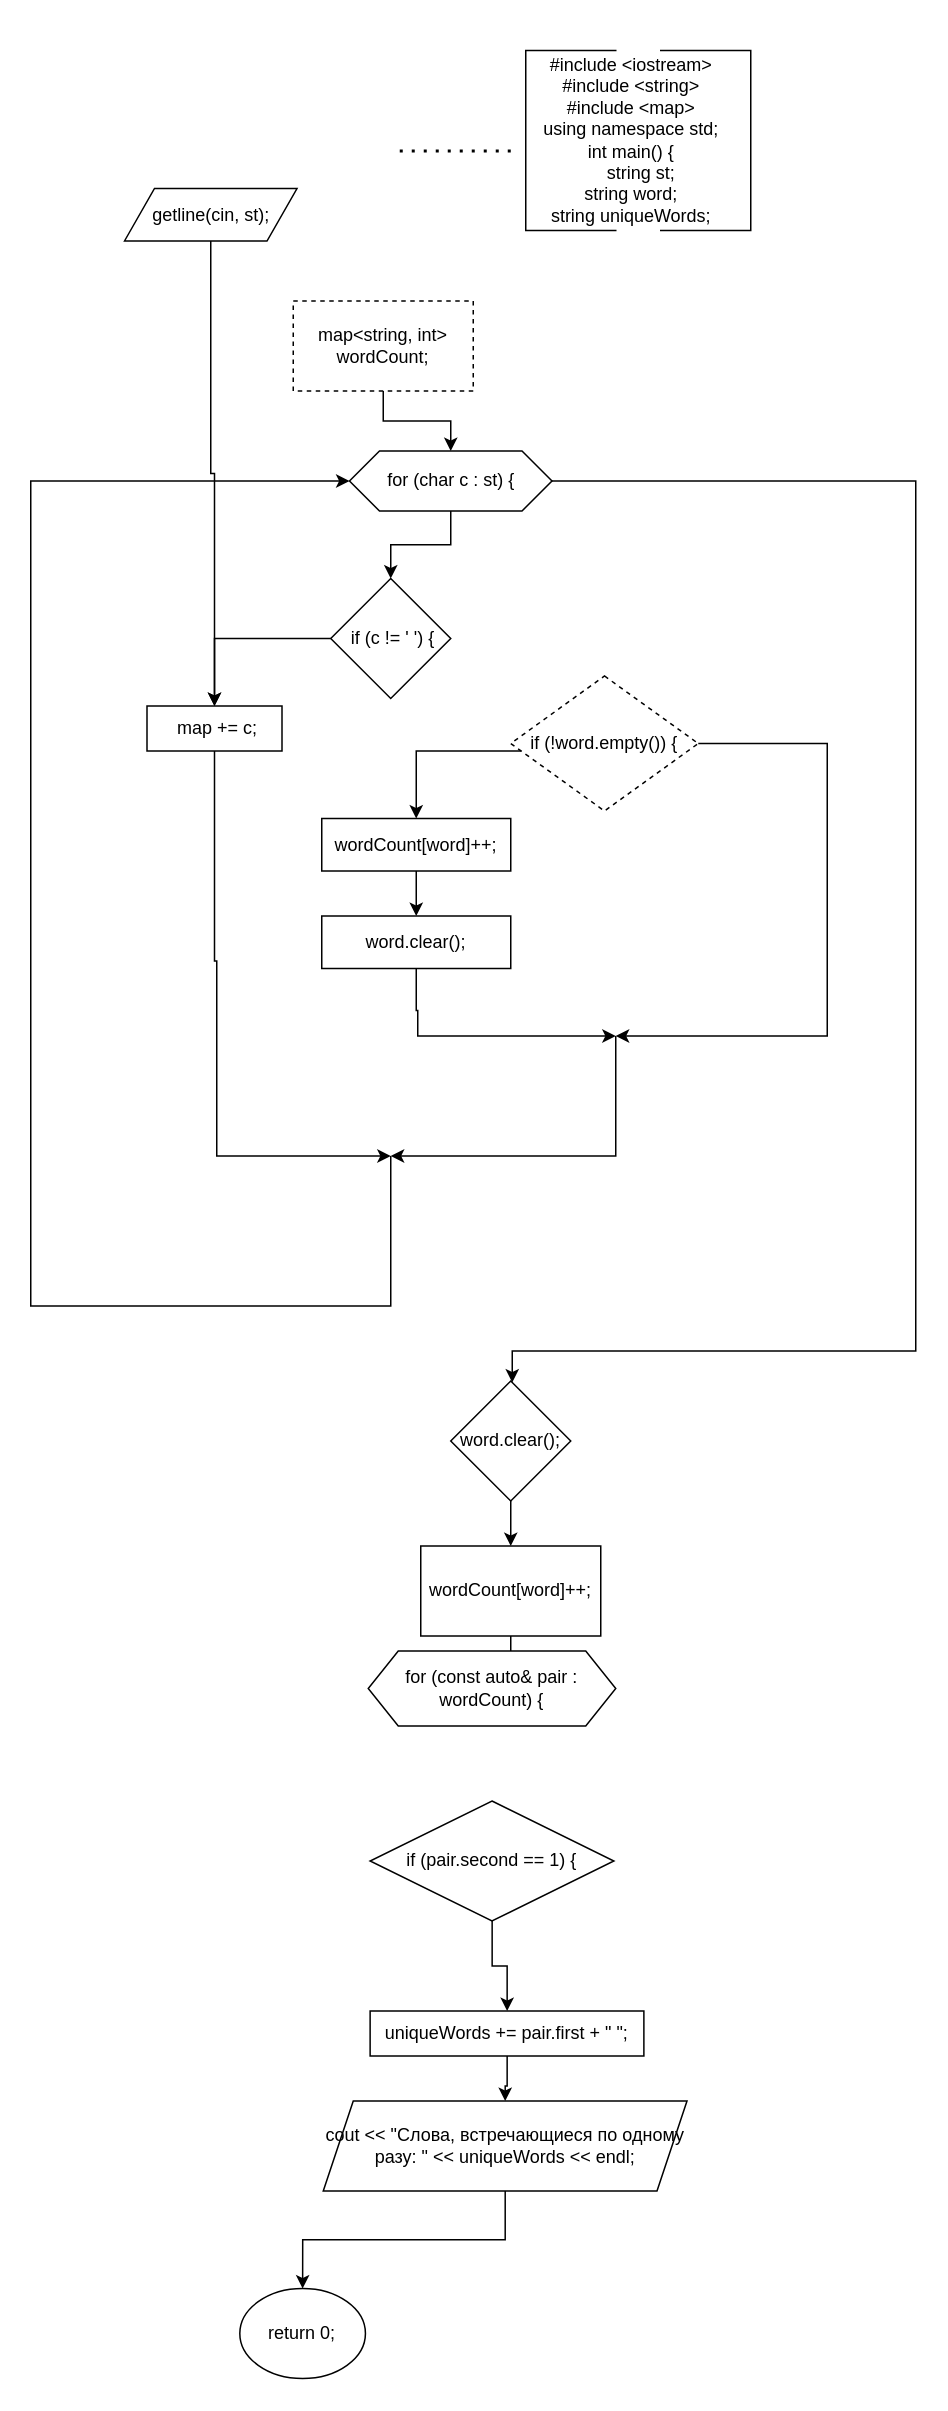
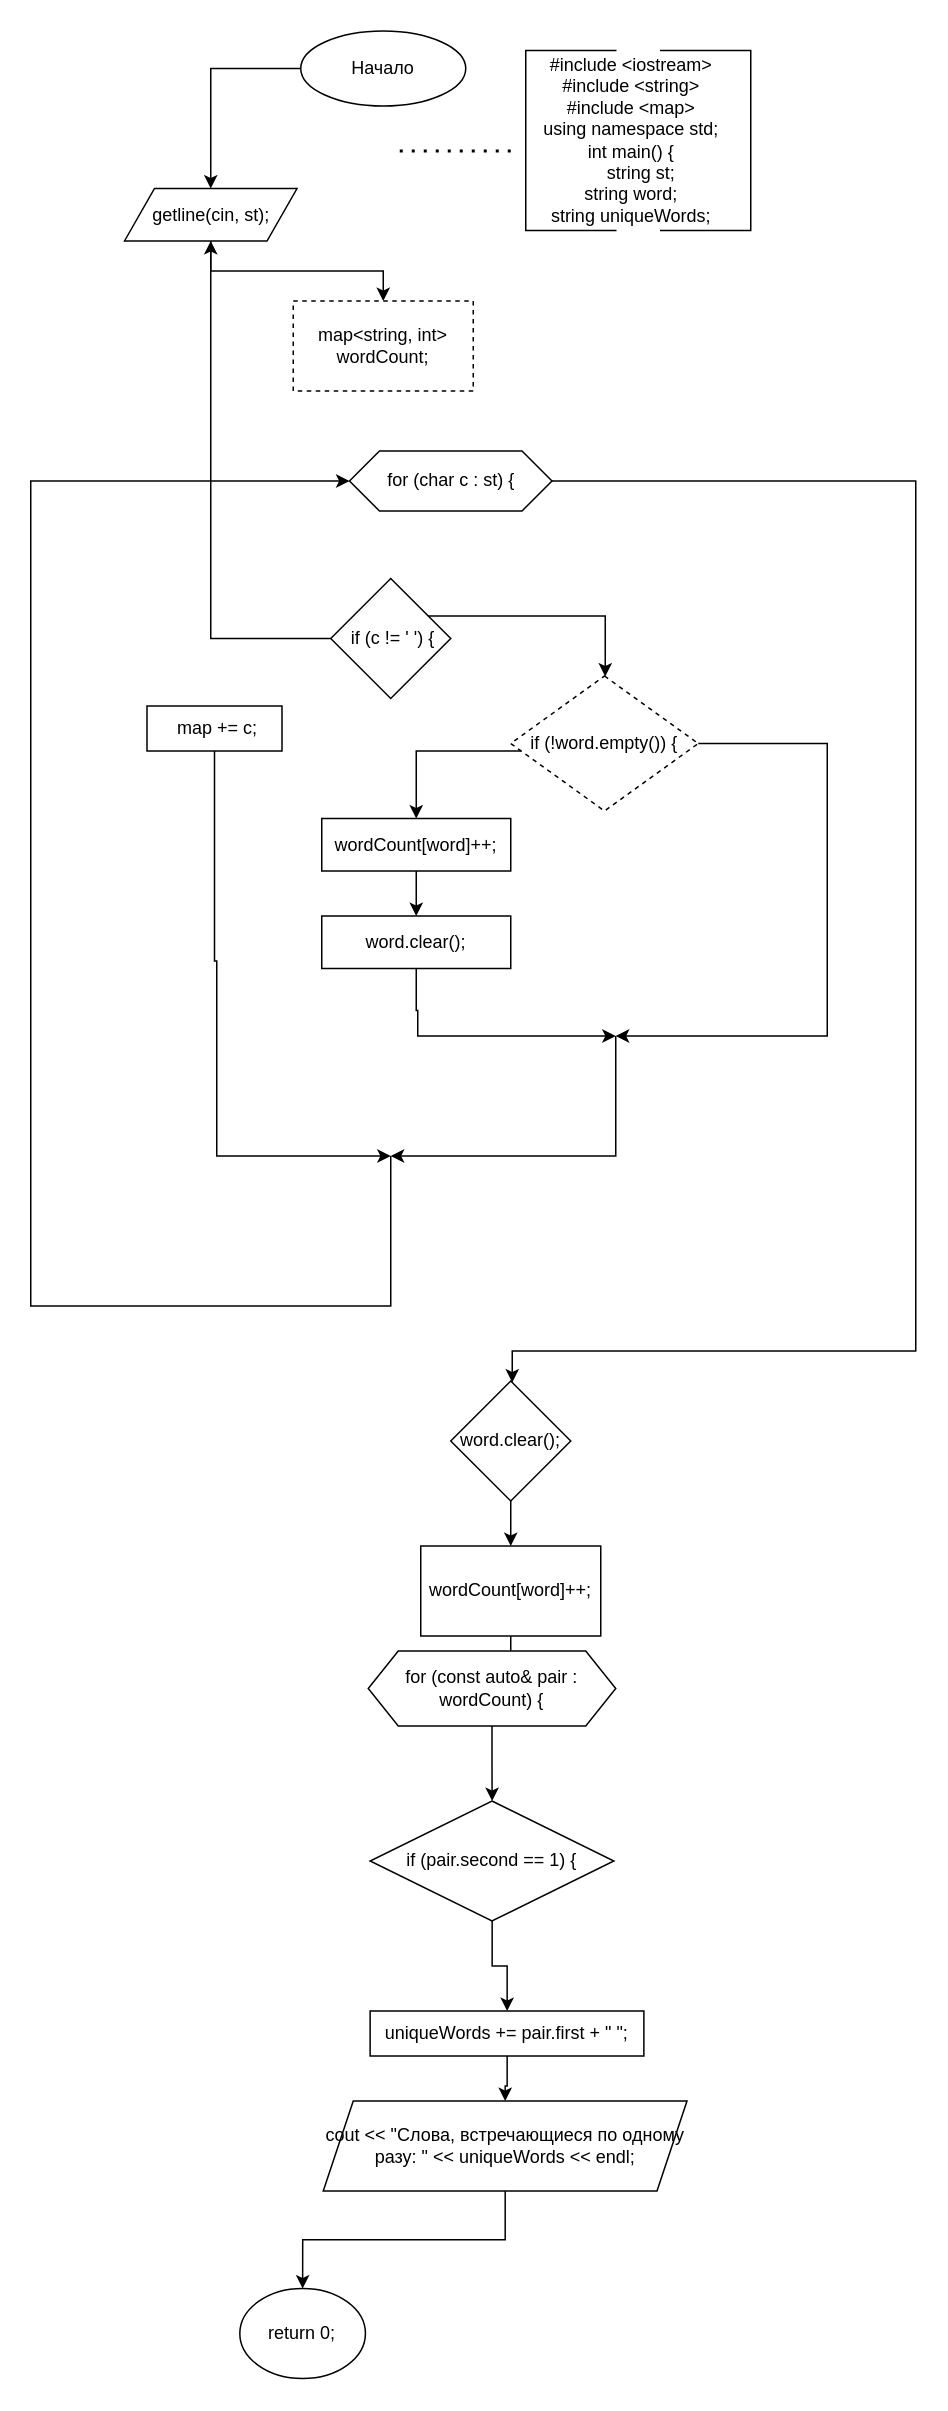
node "Начало": added
edge "Начало" -> "getline(cin, st);": added
edge "map<string, int> wordCount;" -> "for (char c : st) {": removed
edge "for (char c : st) {" -> "if (c != ' ') {": removed
edge "getline(cin, st);" -> "map += c;": now "getline(cin, st);" -> "map<string, int> wordCount;"
edge "if (c != ' ') {" -> "if (!word.empty()) {": added
edge "if (c != ' ') {" -> "map += c;": now "if (c != ' ') {" -> "getline(cin, st);"
edge "for (const auto& pair : wordCount) {" -> "if (pair.second == 1) {": added
